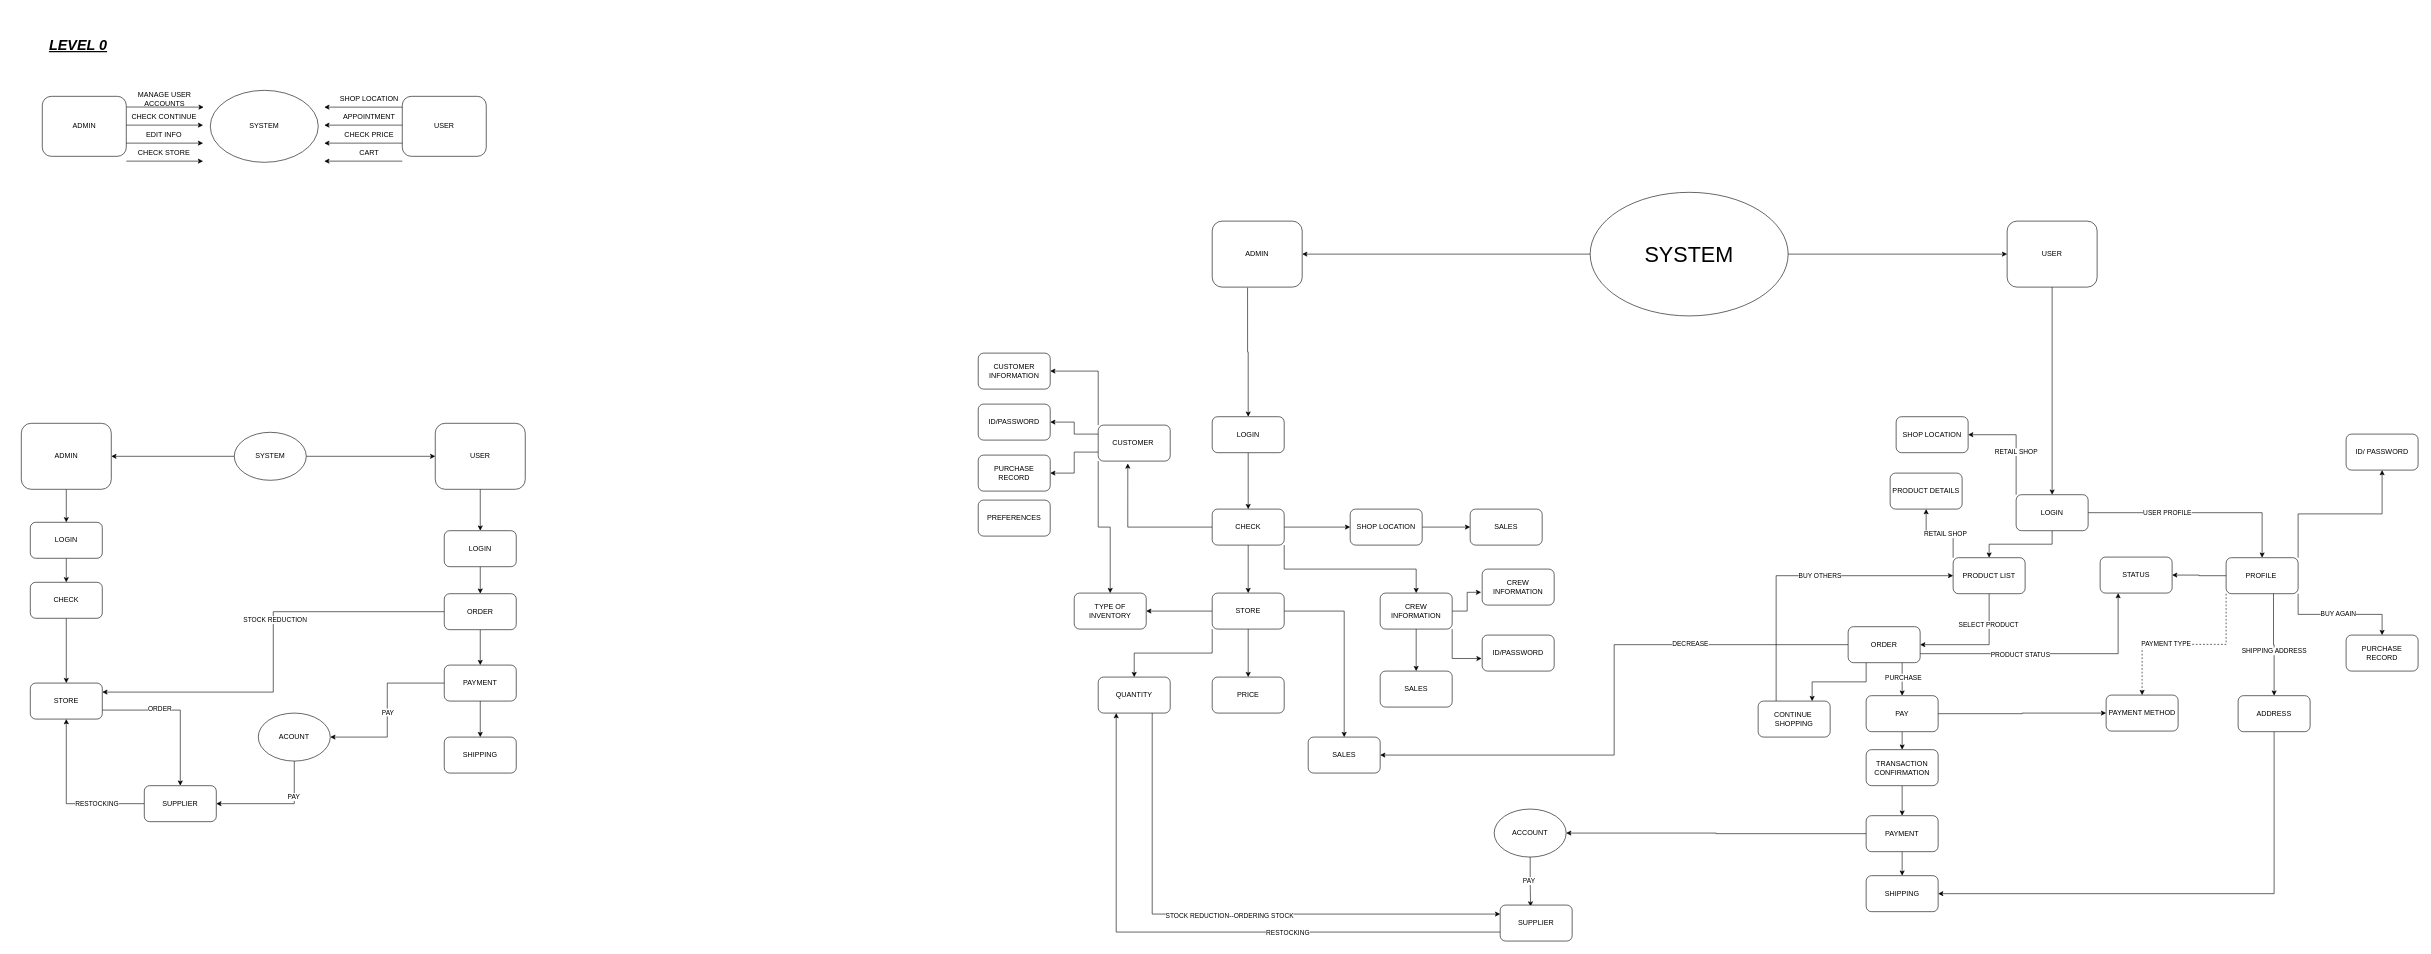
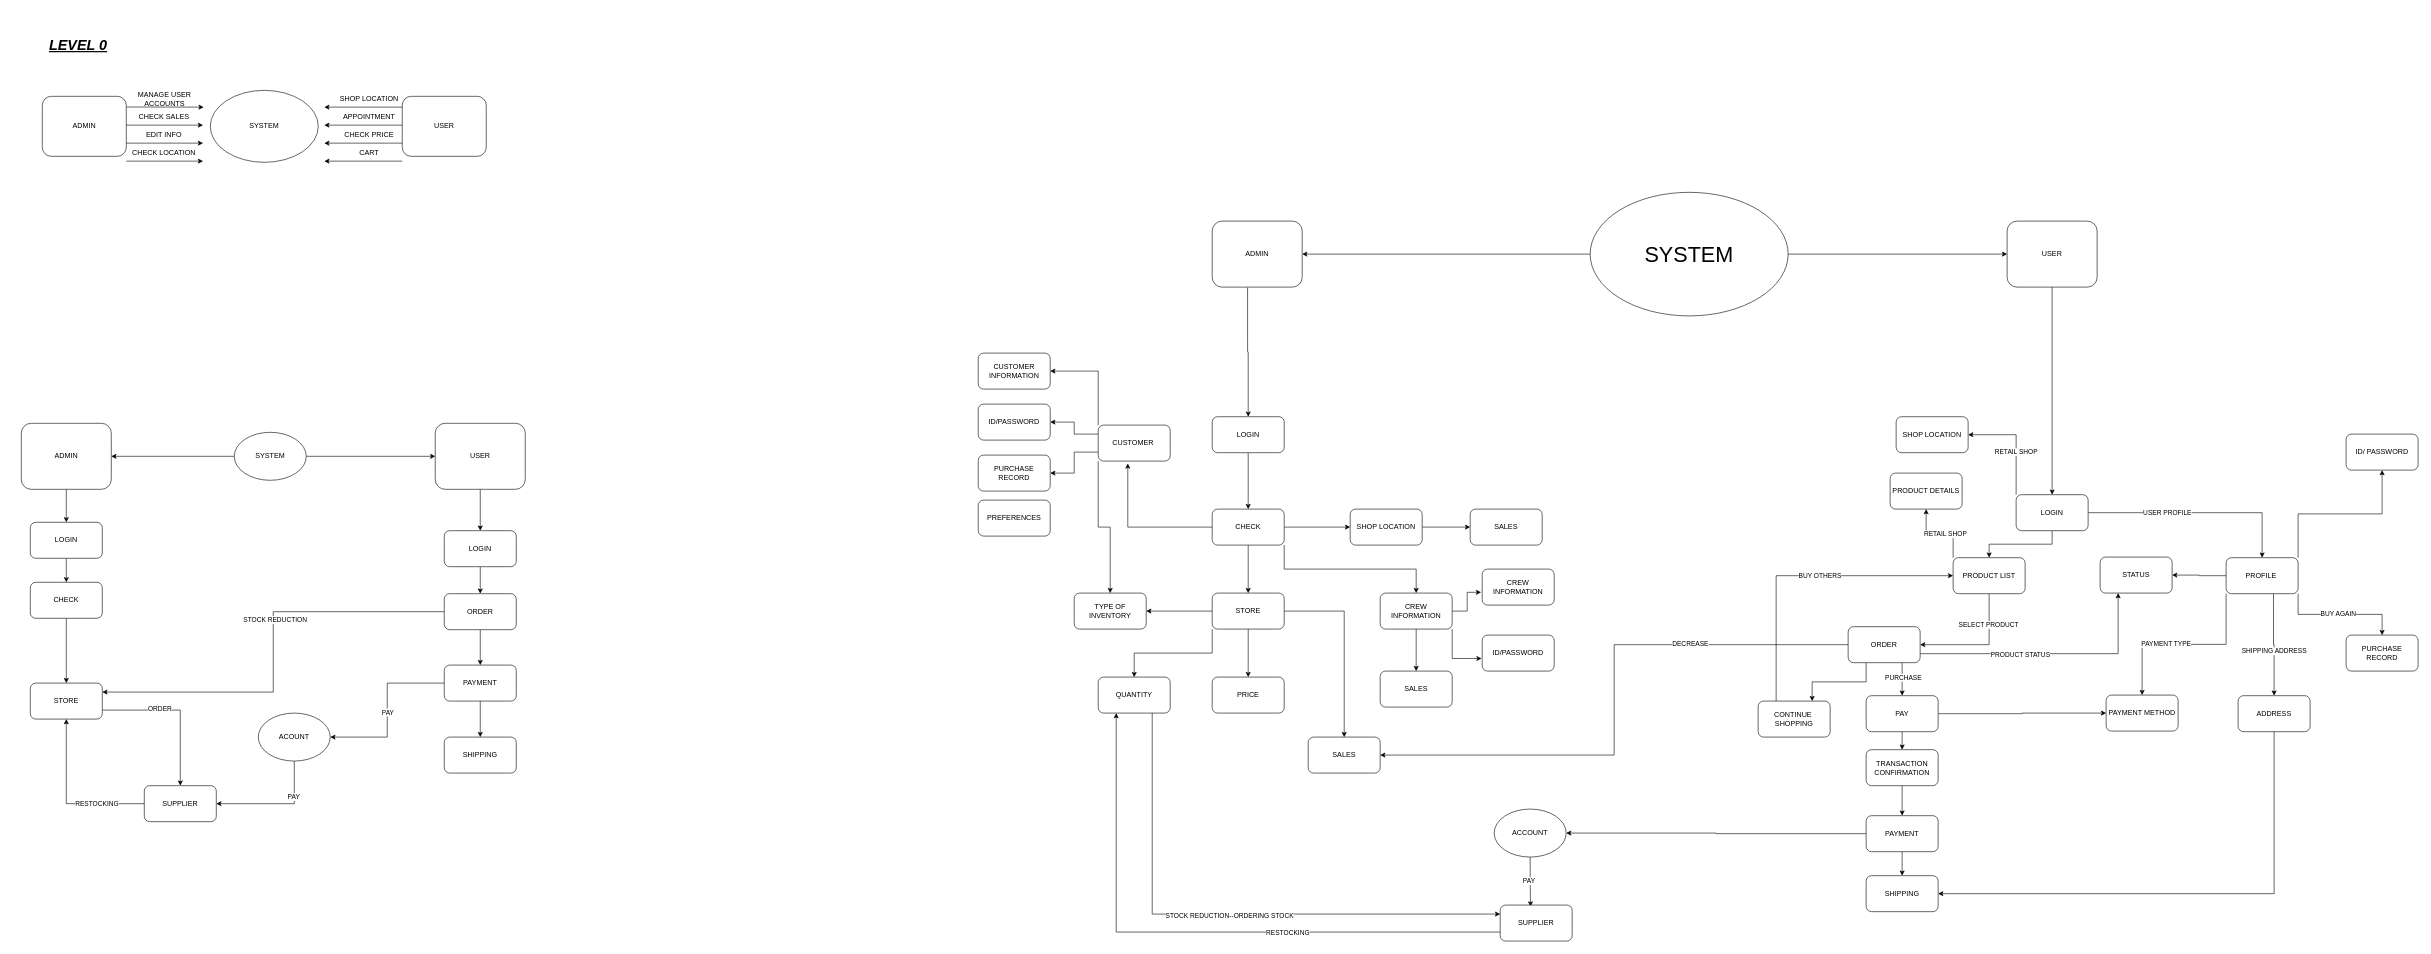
node "CHECK CONTINUE": label "CHECK CONTINUE" -> "CHECK SALES"
node "CHECK STORE": label "CHECK STORE" -> "CHECK LOCATION"
edge "PROFILE" -> "PAYMENT METHOD": style dashed -> solid
